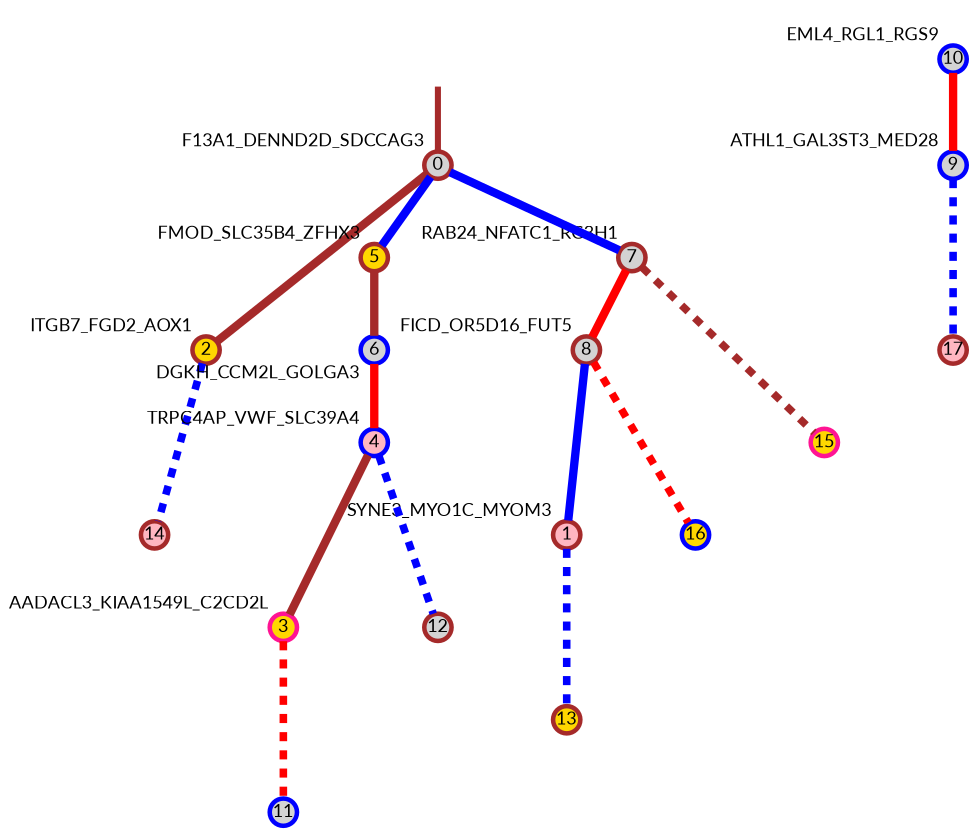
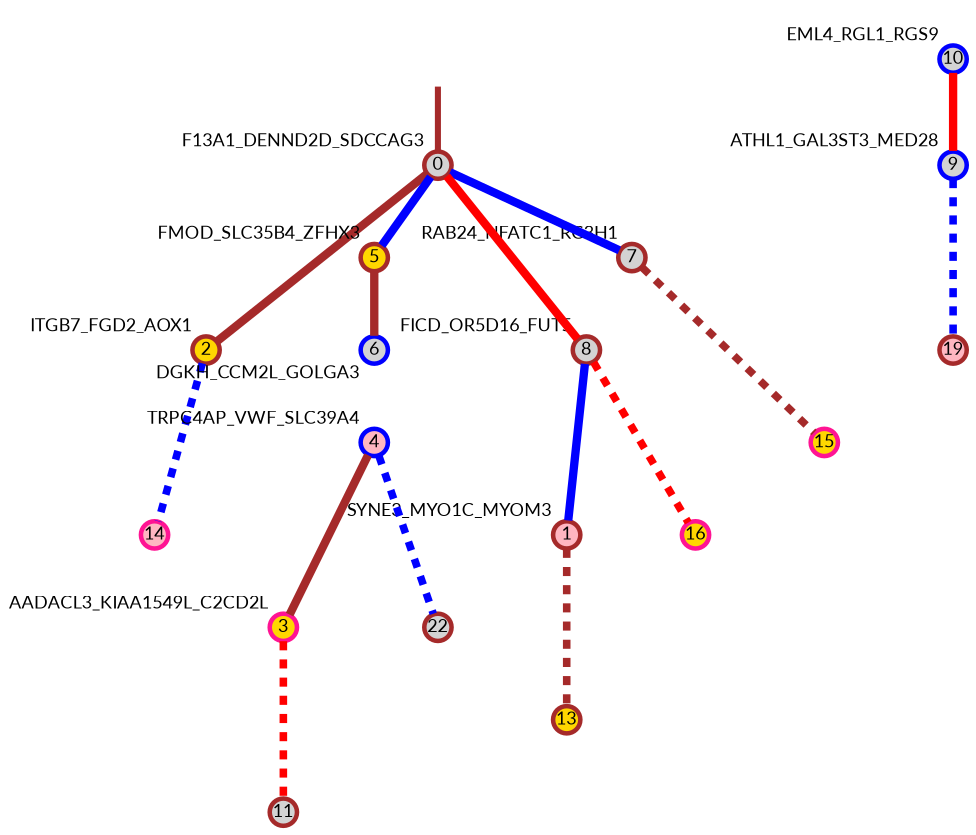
edge "7 RAB24_NFATC1_RC3H1" -> "8 FICD_OR5D16_FUT5": now "0 F13A1_DENND2D_SDCCAG3" -> "8 FICD_OR5D16_FUT5"
node "17": label "17" -> "19"
edge "6 DGKH_CCM2L_GOLGA3" -> "4 TRPC4AP_VWF_SLC39A4": removed
node "14": color brown -> deeppink
node "16": color blue -> deeppink
node "12": label "12" -> "22"
edge "1 SYNE3_MYO1C_MYOM3" -> "13": color blue -> brown
node "11": color blue -> brown
